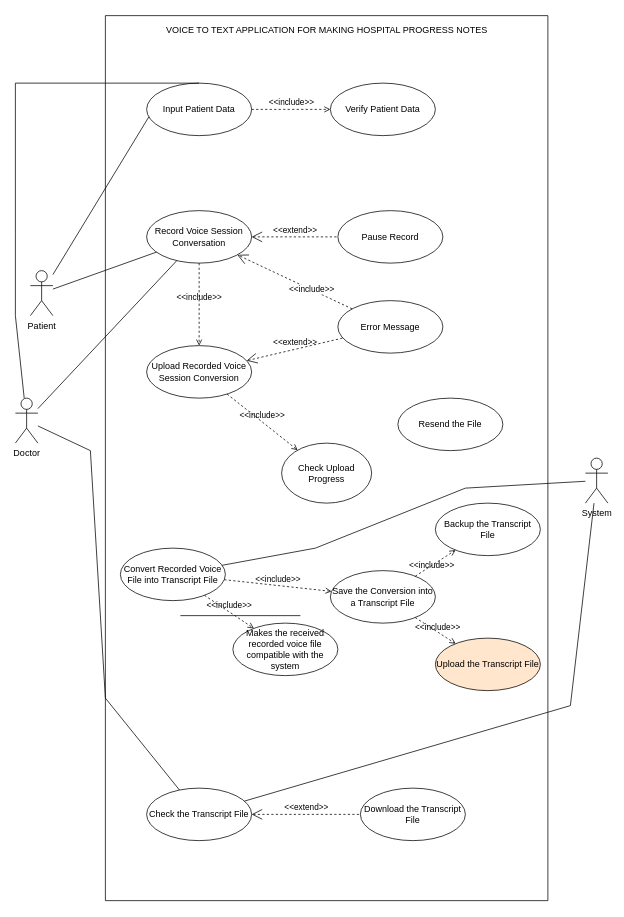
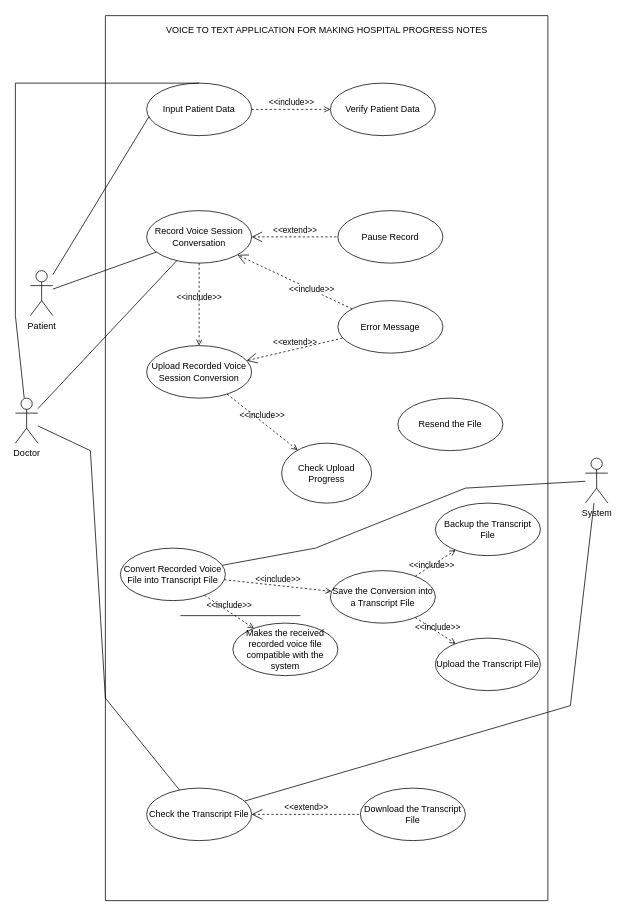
node "Upload the Transcript File": fillcolor #ffe6cc -> #ffffff
